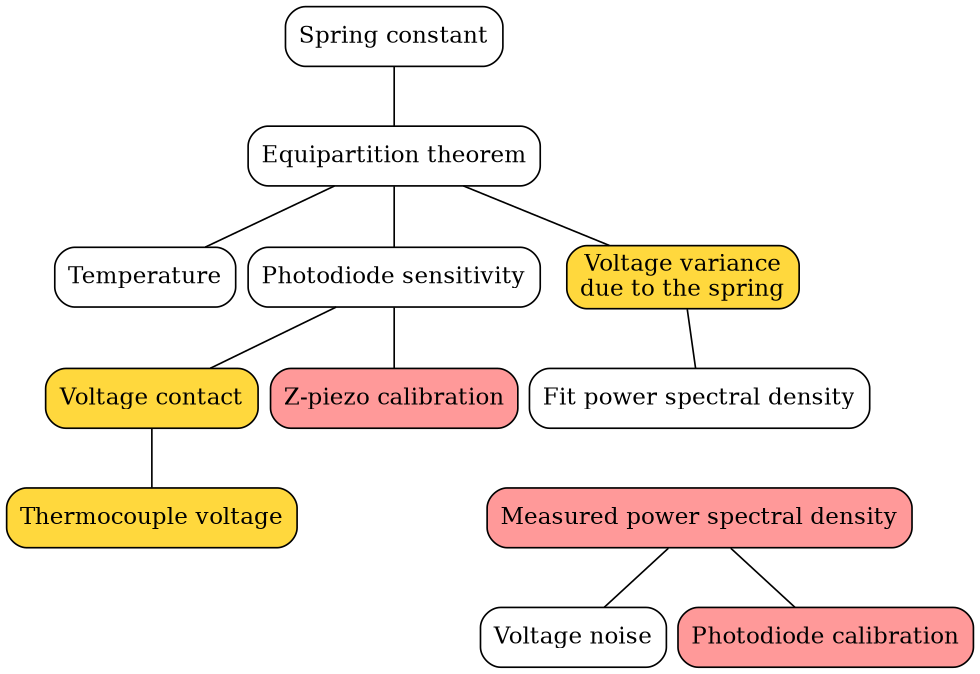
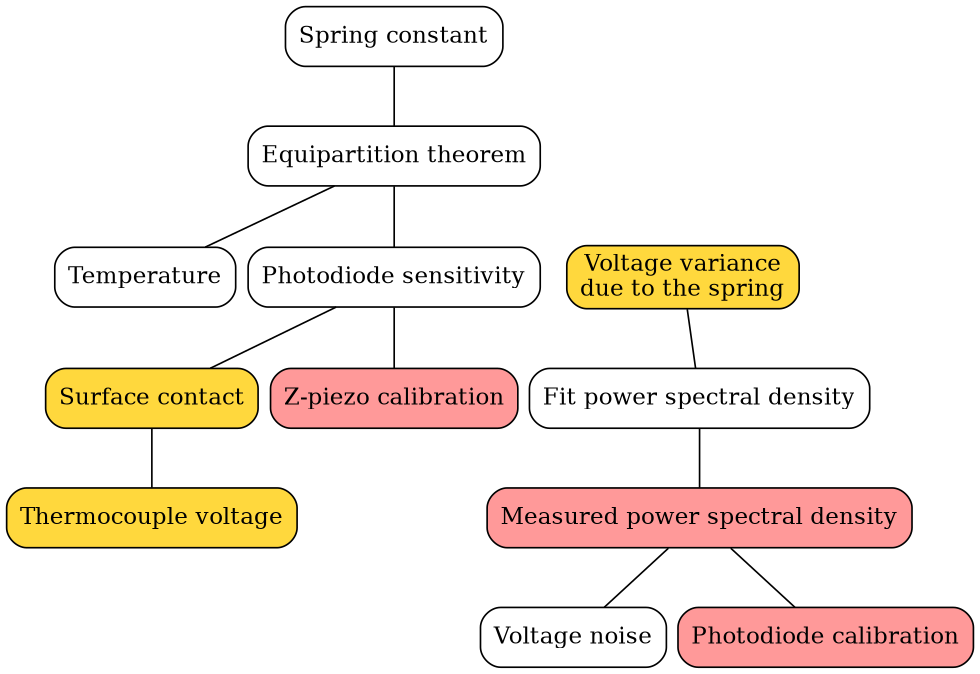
edge "Equipartition theorem" -- "Voltage variance due to the spring": removed
node "Voltage contact": label "Voltage contact" -> "Surface contact"
edge "Fit power spectral density" -- "Measured power spectral density": added
